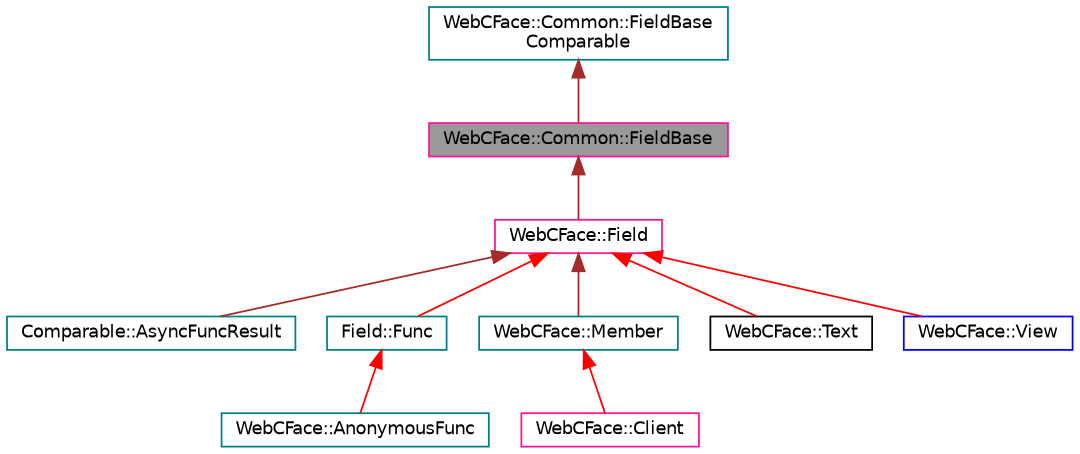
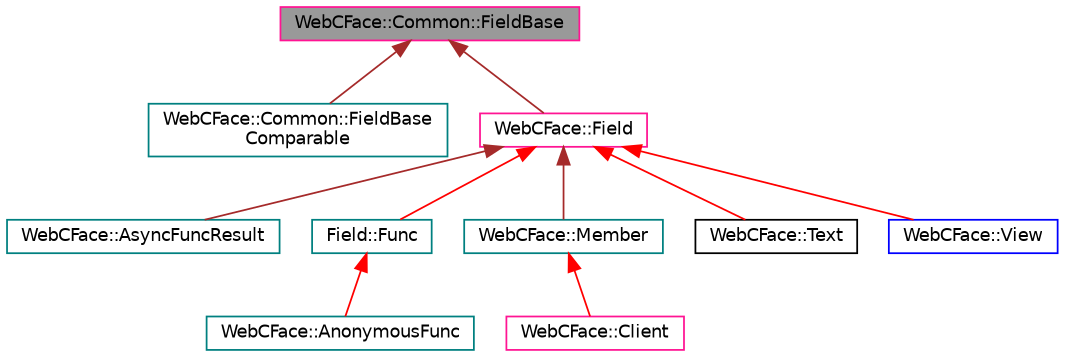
edge "WebCFace::Common::FieldBase" -> "WebCFace::Common::FieldBase Comparable": reversed
node "Comparable::AsyncFuncResult": label "Comparable::AsyncFuncResult" -> "WebCFace::AsyncFuncResult"
